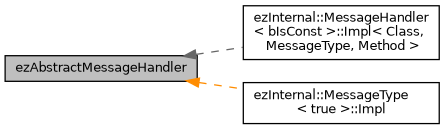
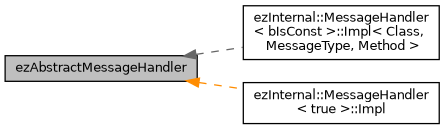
node "ezInternal::MessageType < true >::Impl": label "ezInternal::MessageType < true >::Impl" -> "ezInternal::MessageHandler < true >::Impl"
